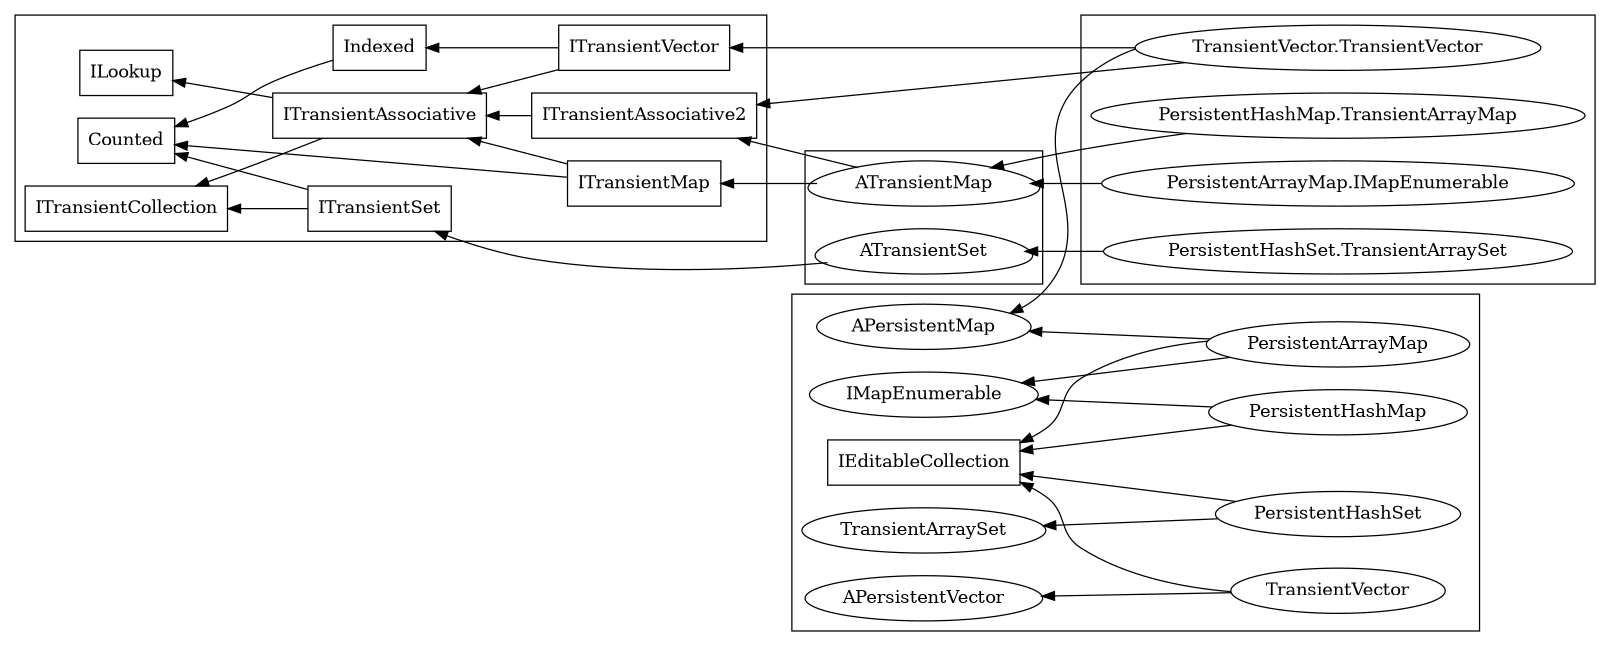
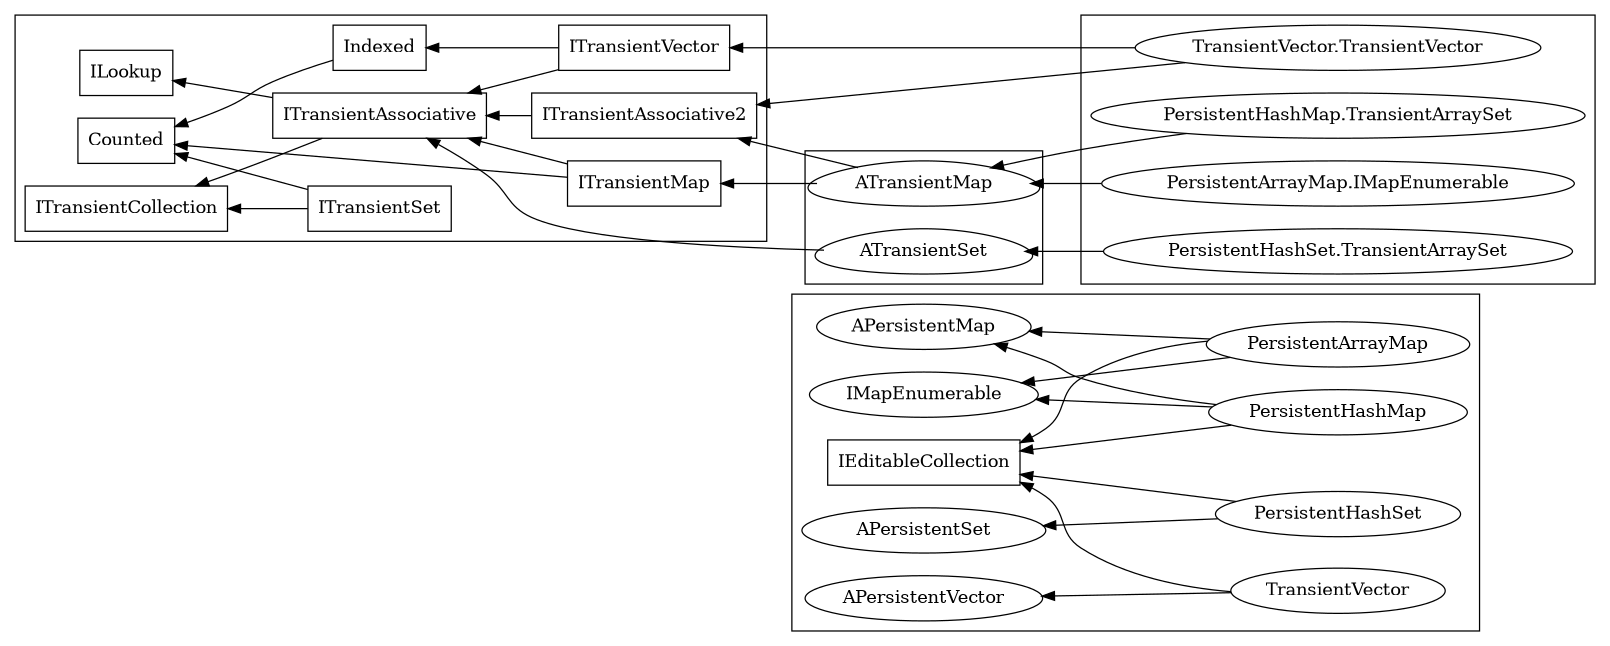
node "PersistentHashMap.TransientArrayMap": label "PersistentHashMap.TransientArrayMap" -> "PersistentHashMap.TransientArraySet"
edge "TransientVector.TransientVector" -> "APersistentMap": now "PersistentHashMap" -> "APersistentMap"
edge "ATransientSet" -> "ITransientSet": now "ATransientSet" -> "ITransientAssociative"
node "TransientArraySet": label "TransientArraySet" -> "APersistentSet"
